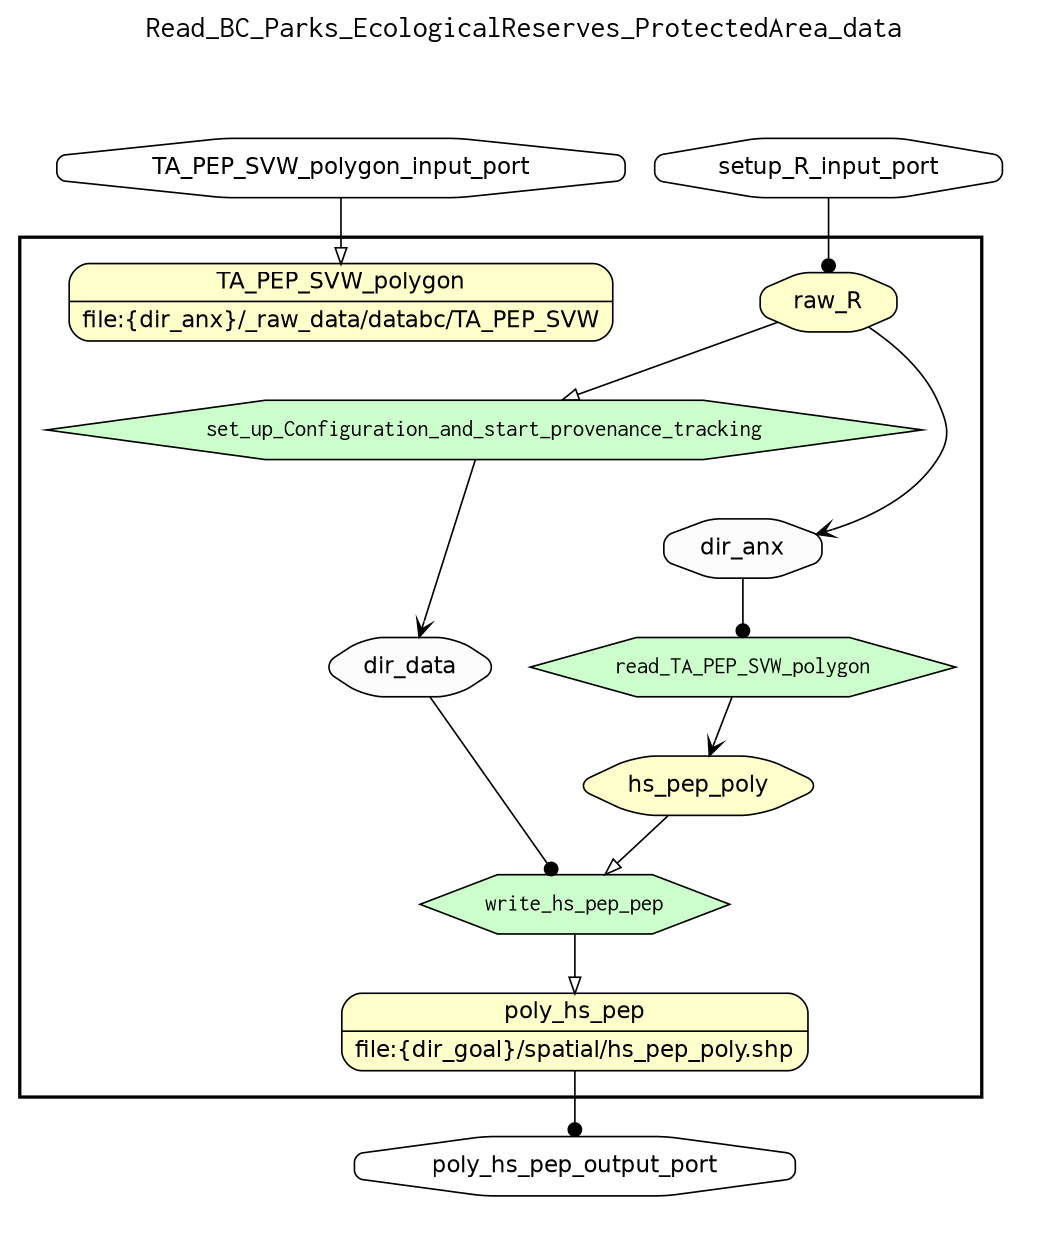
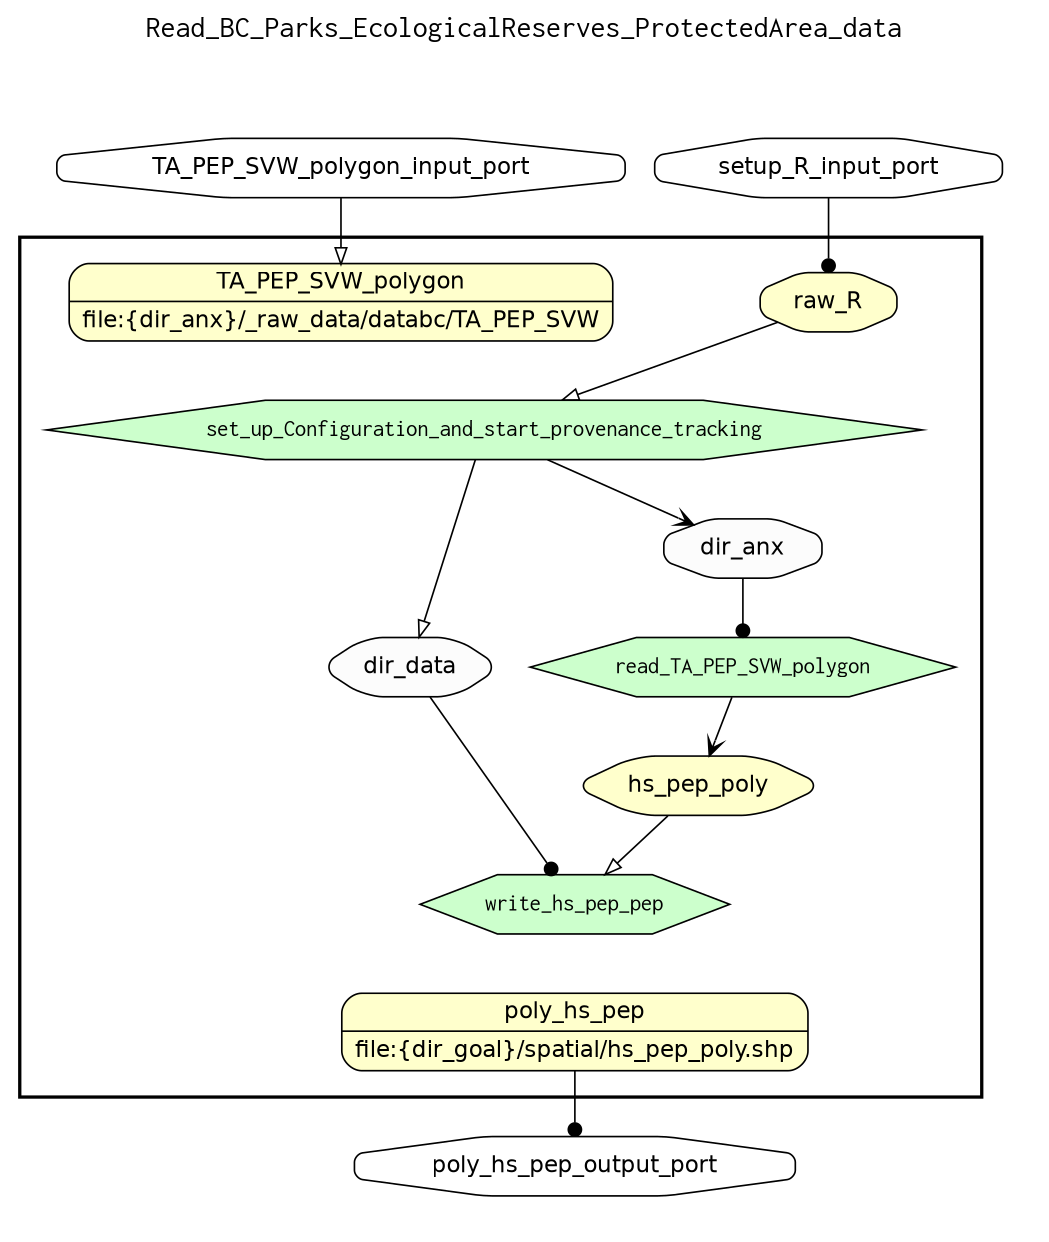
edge "raw_R" -> "dir_anx": now "set_up_Configuration_and_start_provenance_tracking" -> "dir_anx"
edge "set_up_Configuration_and_start_provenance_tracking" -> "dir_data": arrowhead vee -> onormal
edge "write_hs_pep_pep" -> "poly_hs_pep": removed
